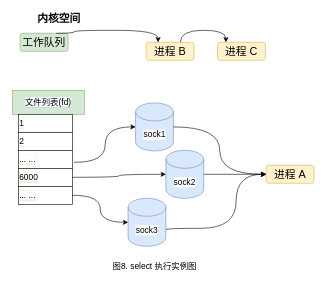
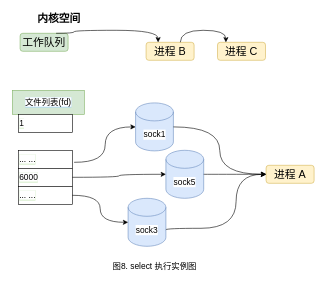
node "2": removed
node "sock2": label "sock2" -> "sock5"
